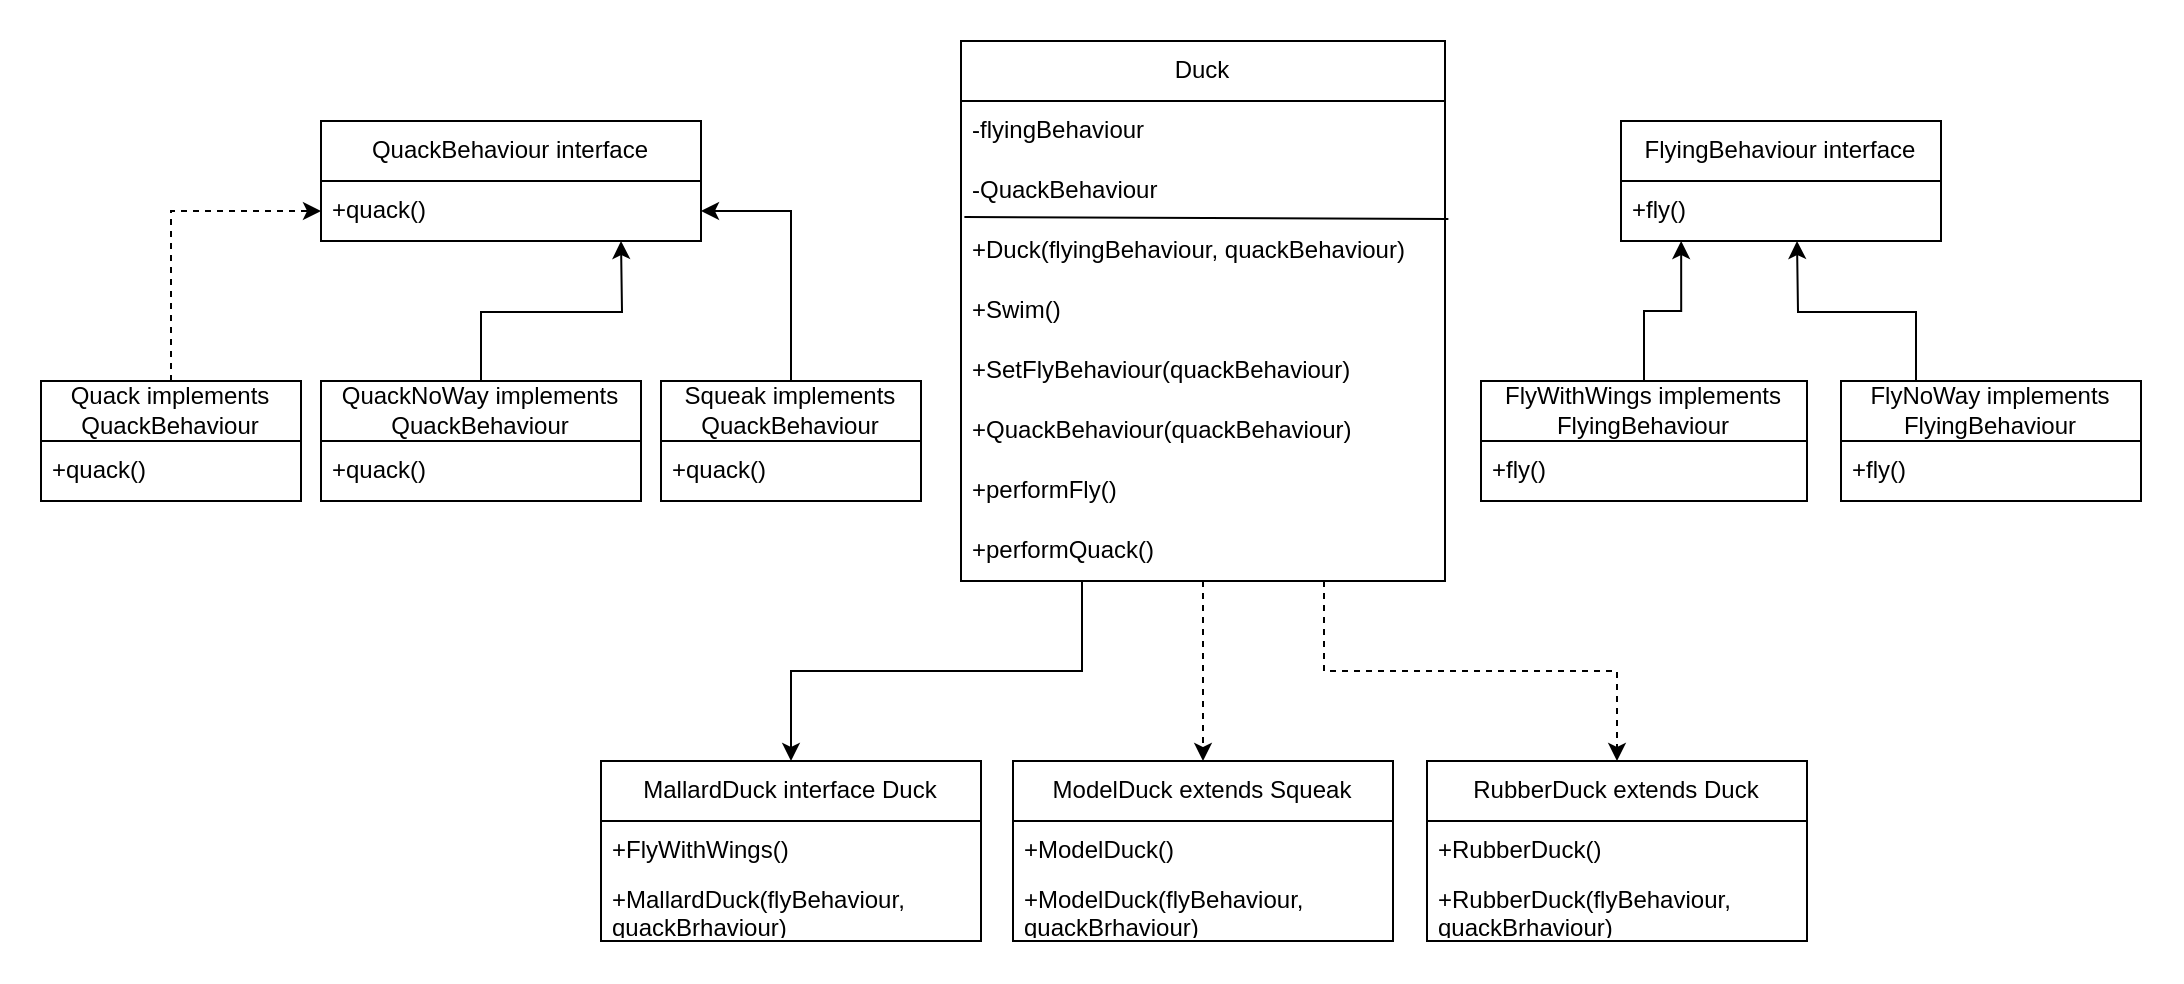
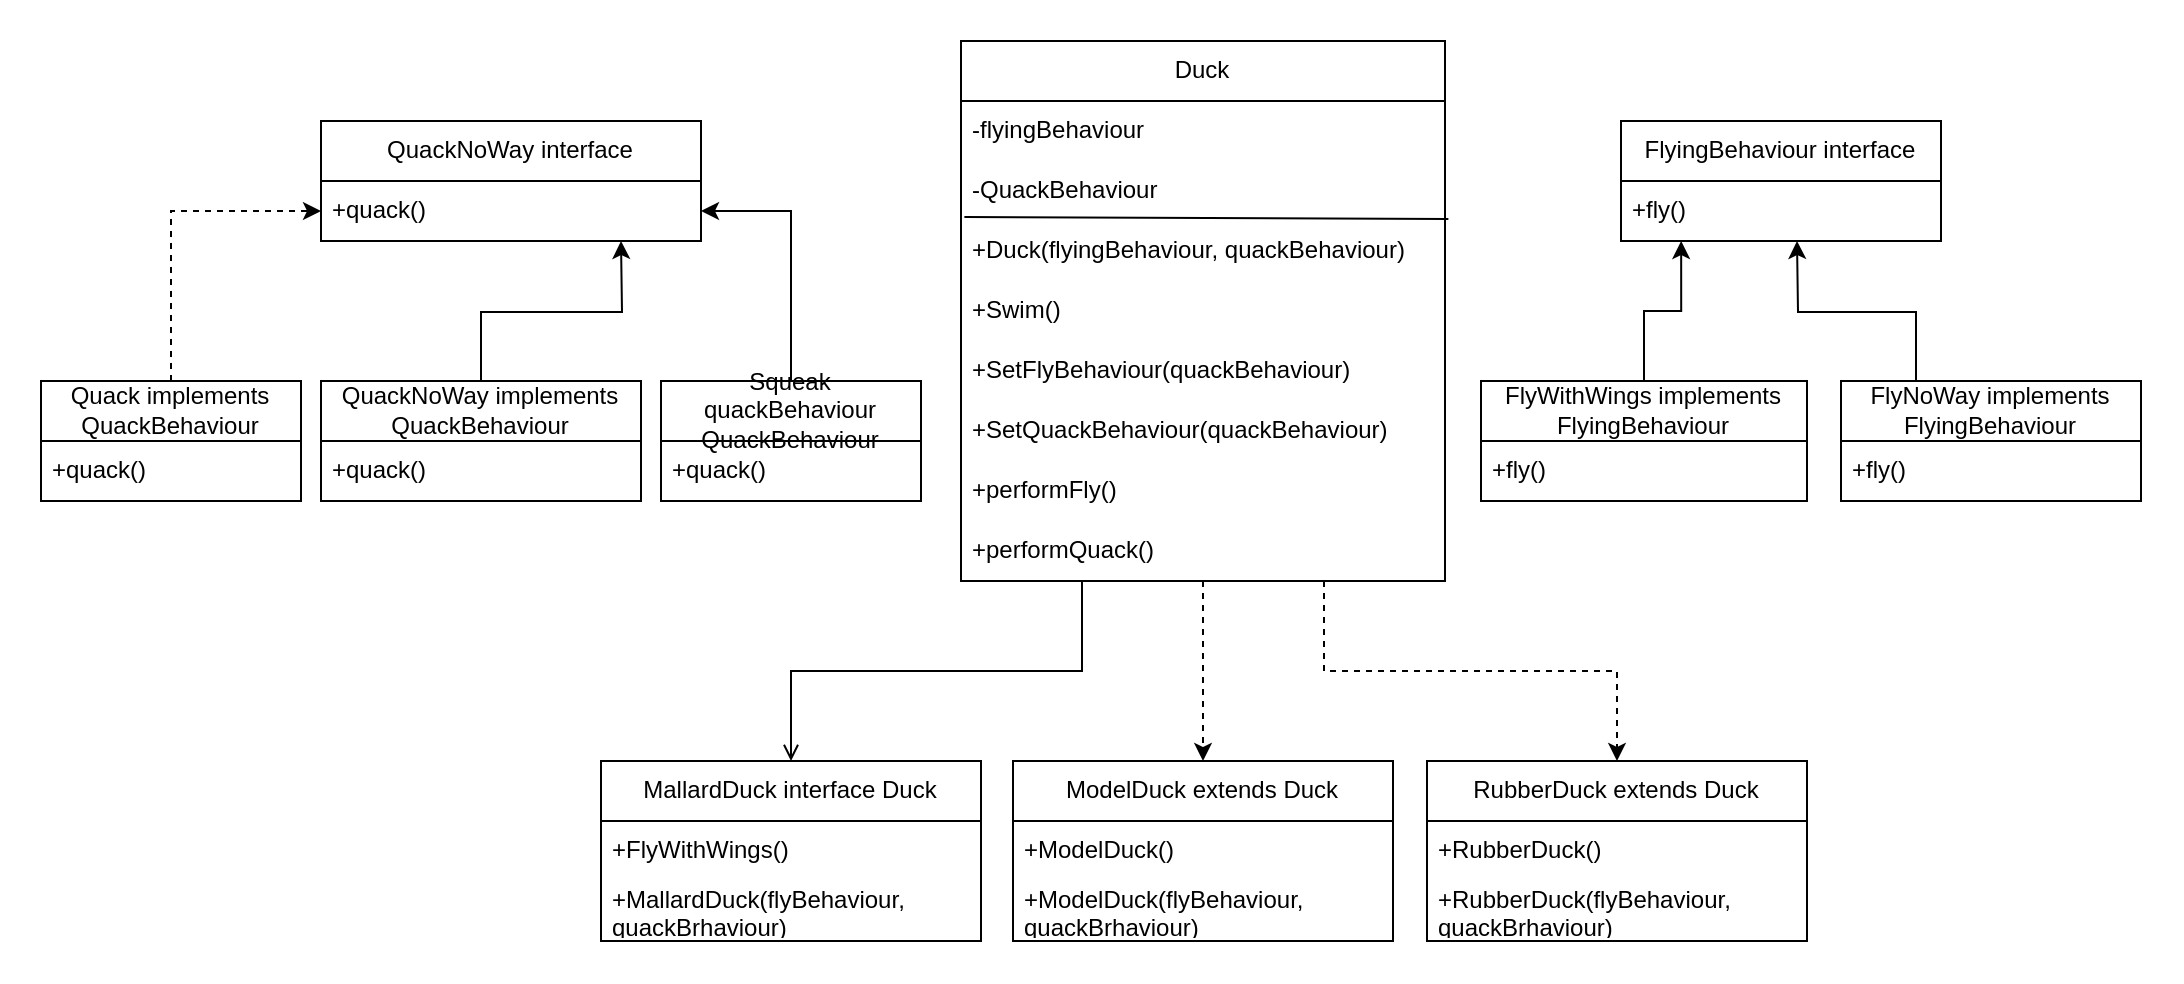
node "QuackBehaviour interface": label "QuackBehaviour interface" -> "QuackNoWay interface"
node "Squeak implements QuackBehaviour": label "Squeak implements QuackBehaviour" -> "Squeak quackBehaviour QuackBehaviour"
node "+QuackBehaviour(quackBehaviour)": label "+QuackBehaviour(quackBehaviour)" -> "+SetQuackBehaviour(quackBehaviour)"
edge "Duck" -> "MallardDuck interface Duck": arrowhead classic -> open
node "ModelDuck extends Squeak": label "ModelDuck extends Squeak" -> "ModelDuck extends Duck"
